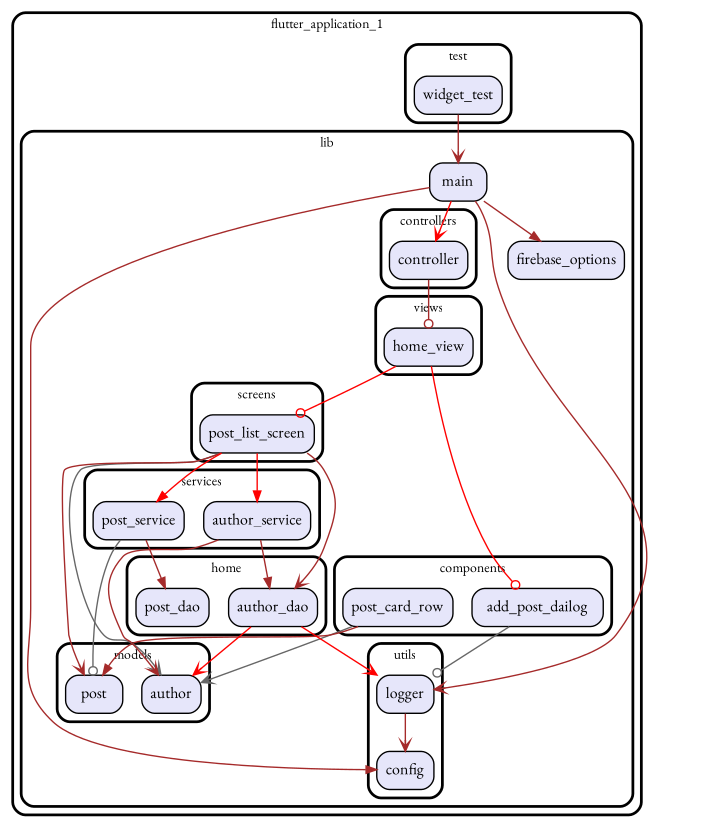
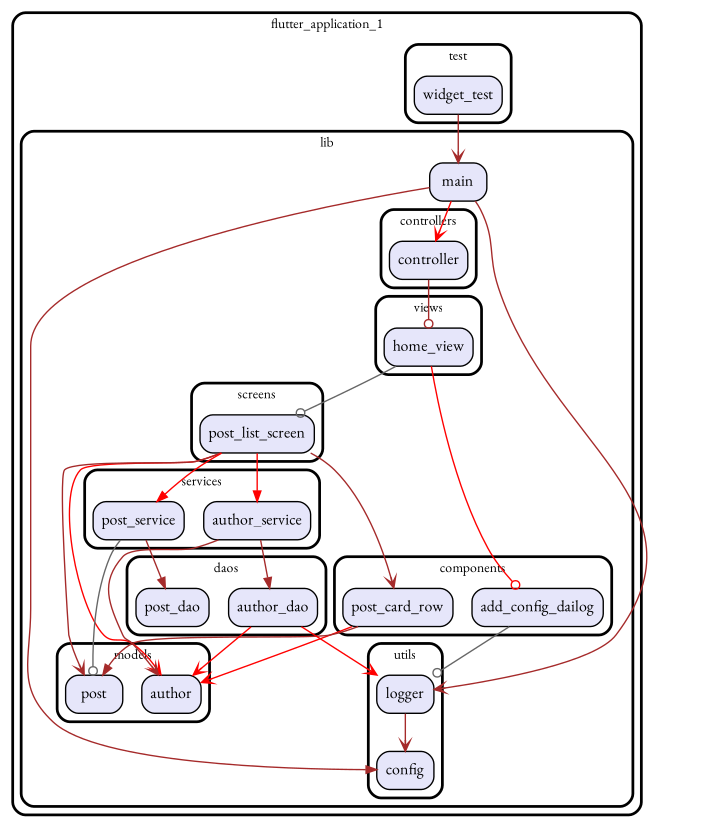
node "firebase_options": removed
edge "home_view" -> "post_list_screen": color red -> gray40
edge "post_list_screen" -> "author": color gray40 -> red
edge "post_list_screen" -> "author_dao": now "post_list_screen" -> "post_card_row"
cluster "home": label "home" -> "daos"
node "add_post_dailog": label "add_post_dailog" -> "add_config_dailog"
edge "post_card_row" -> "author": color gray40 -> red
